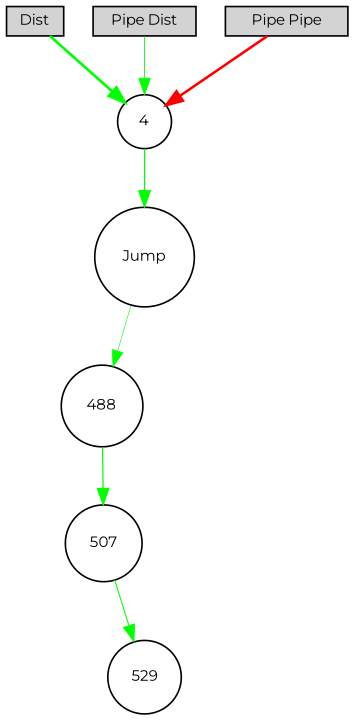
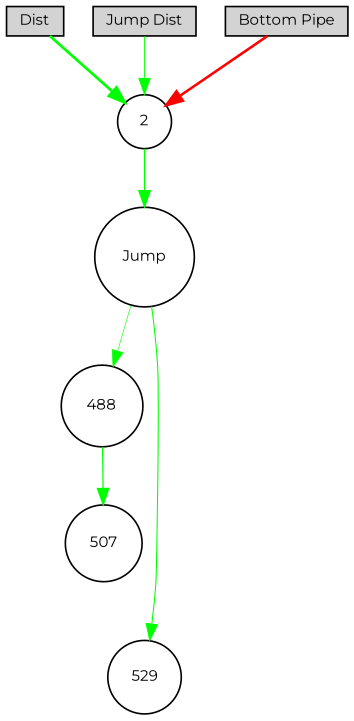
node "Pipe Dist": label "Pipe Dist" -> "Jump Dist"
node "Pipe Pipe": label "Pipe Pipe" -> "Bottom Pipe"
node "4": label "4" -> "2"
edge "507" -> "529": now "Jump" -> "529"
